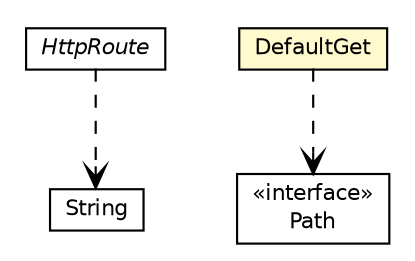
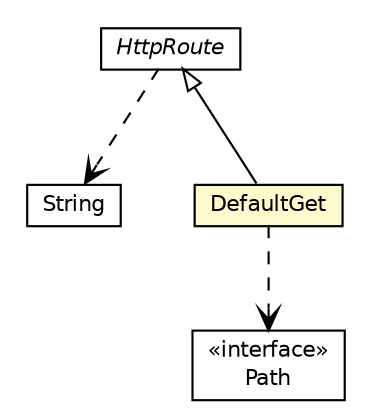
edge "DefaultGet" -> "HttpRoute": added
